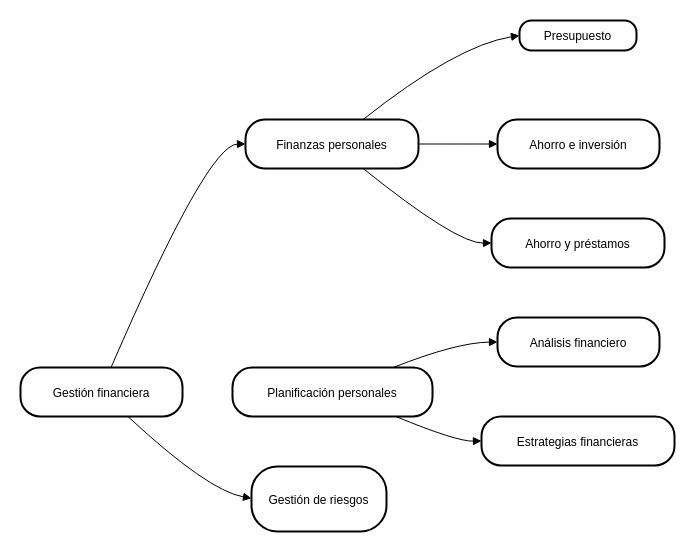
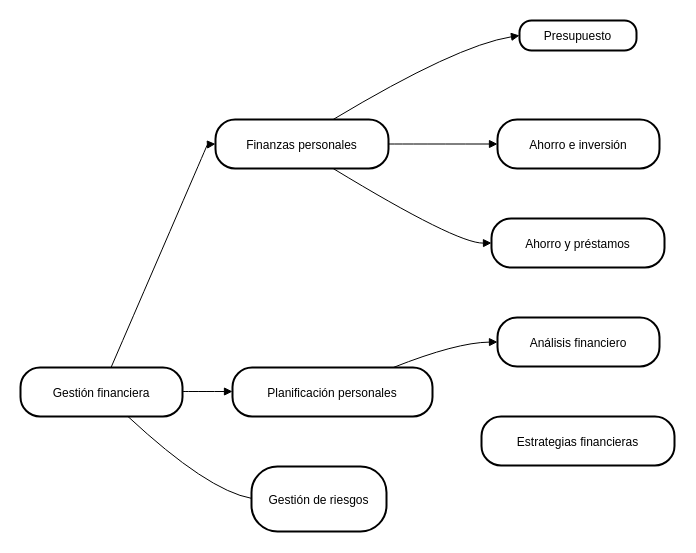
node "Finanzas personales": moved (332, 144) -> (302, 144)
edge "Gestión financiera" -> "Planificación personales": added
edge "Planificación personales" -> "Estrategias financieras": removed
edge "Gestión financiera" -> "Gestión de riesgos": arrowhead block -> none
